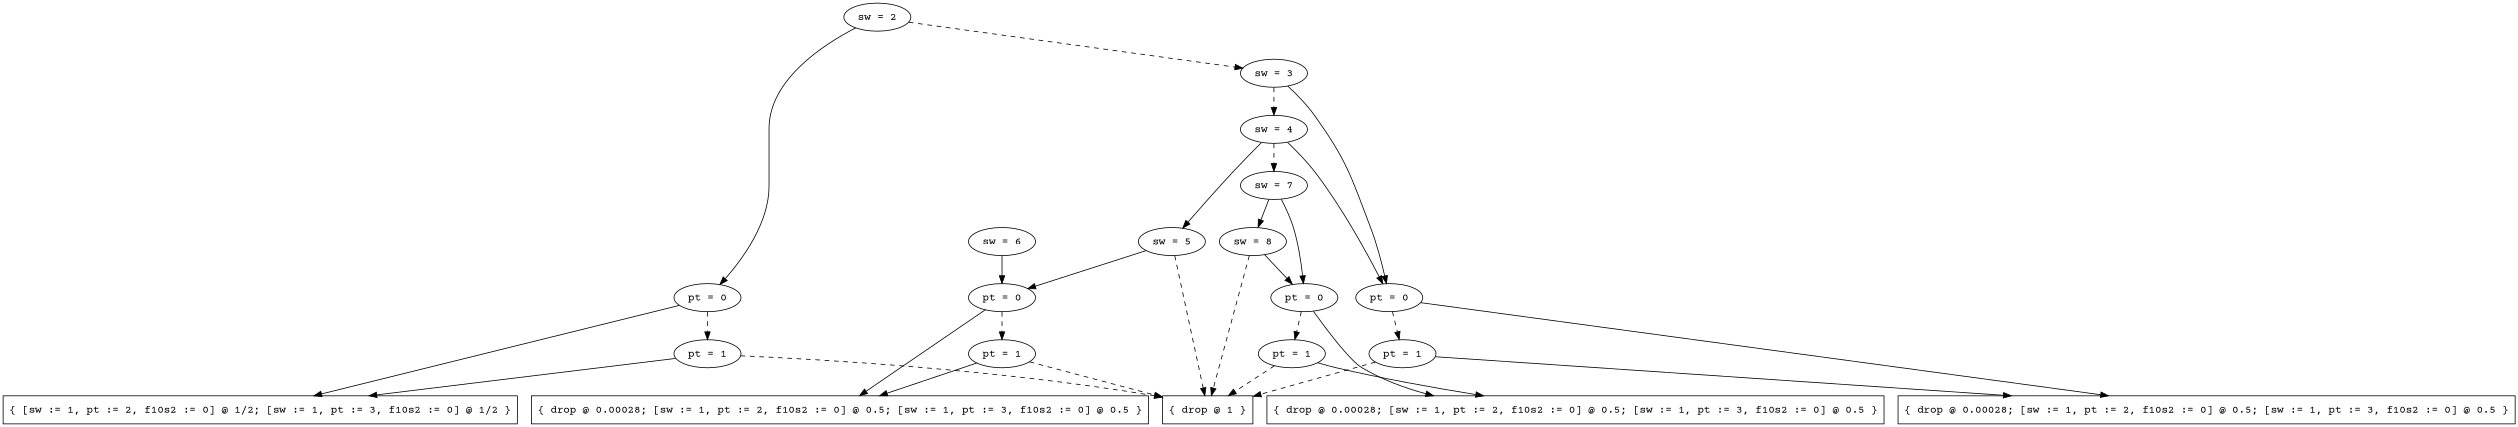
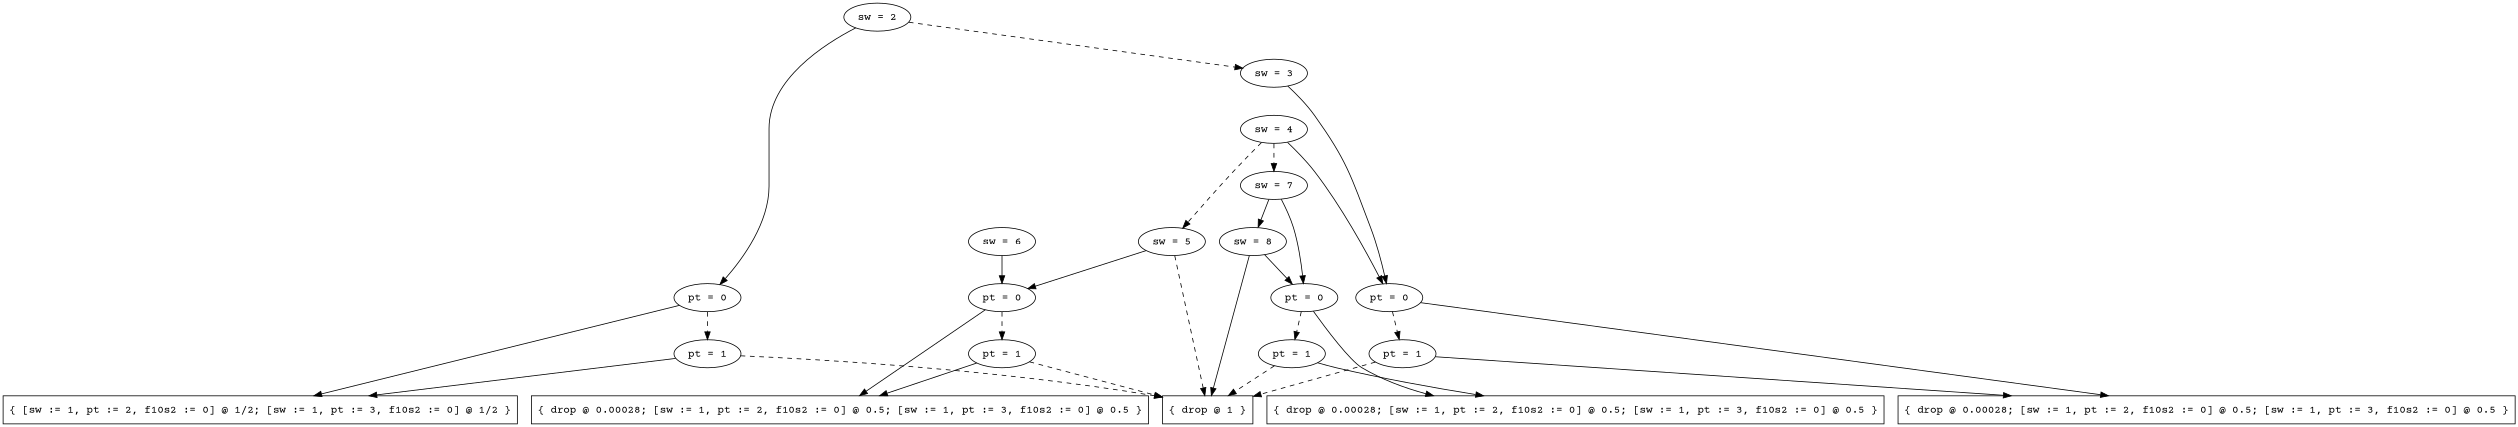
edge "sw = 3" -> "sw = 4": removed
edge "sw = 4" -> "sw = 5": style solid -> dashed
edge "sw = 8" -> "{ drop @ 1 }": style dashed -> solid
